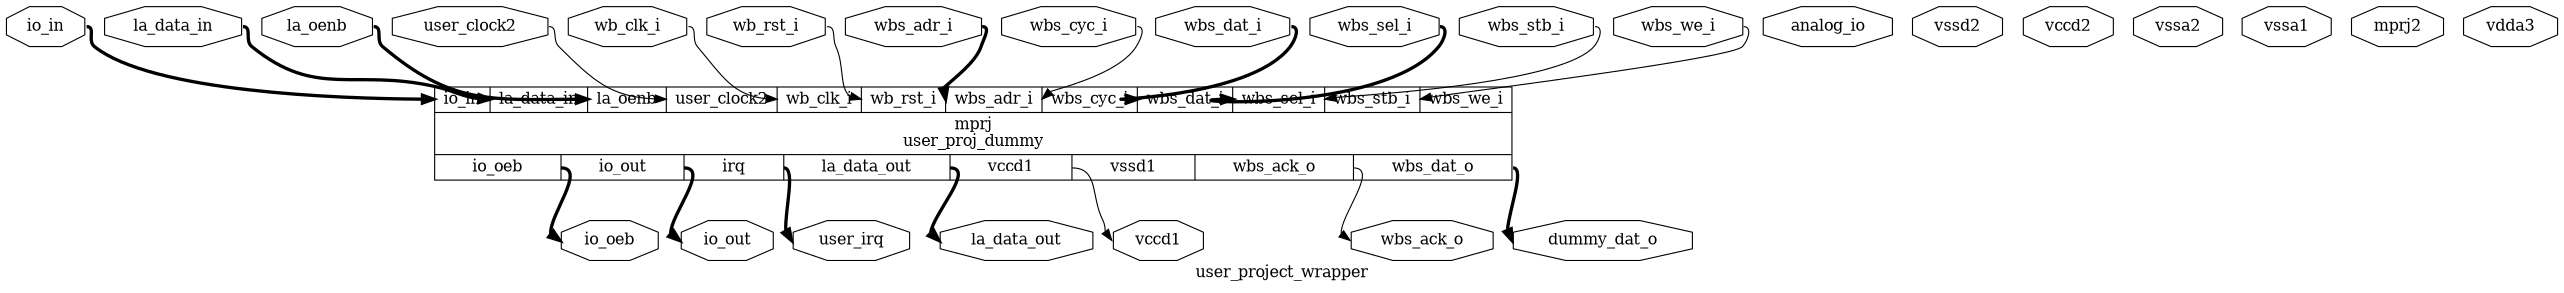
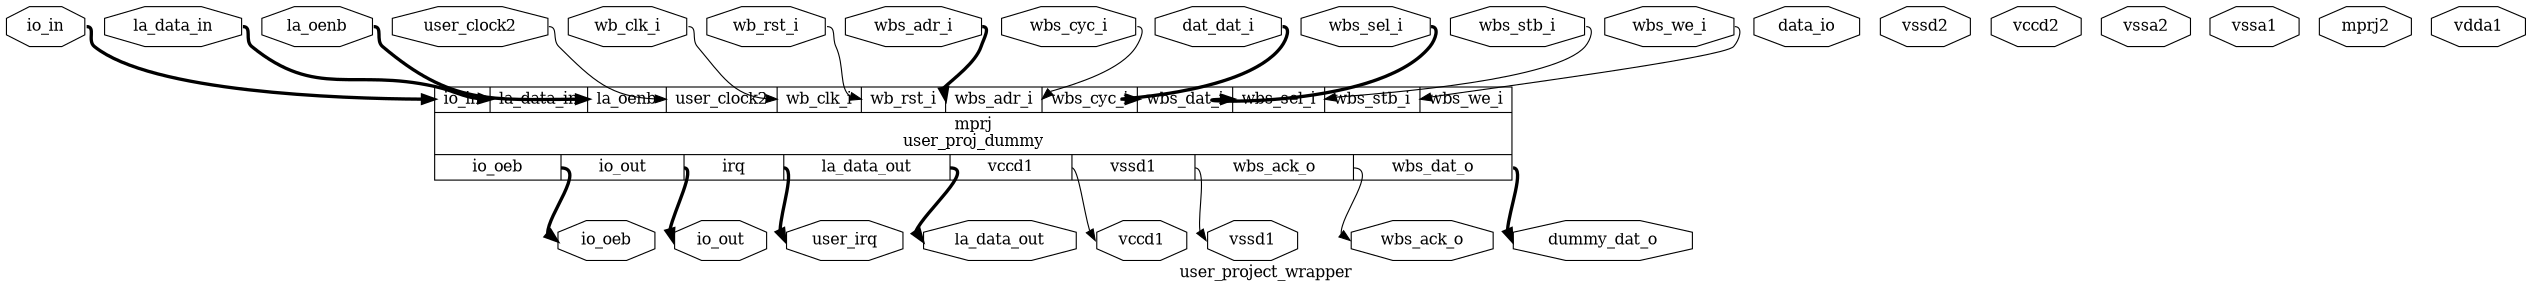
node "wbs_dat_i": label "wbs_dat_i" -> "dat_dat_i"
node "analog_io": label "analog_io" -> "data_io"
node "vdda3": label "vdda3" -> "vdda1"
node "vssd1": added
